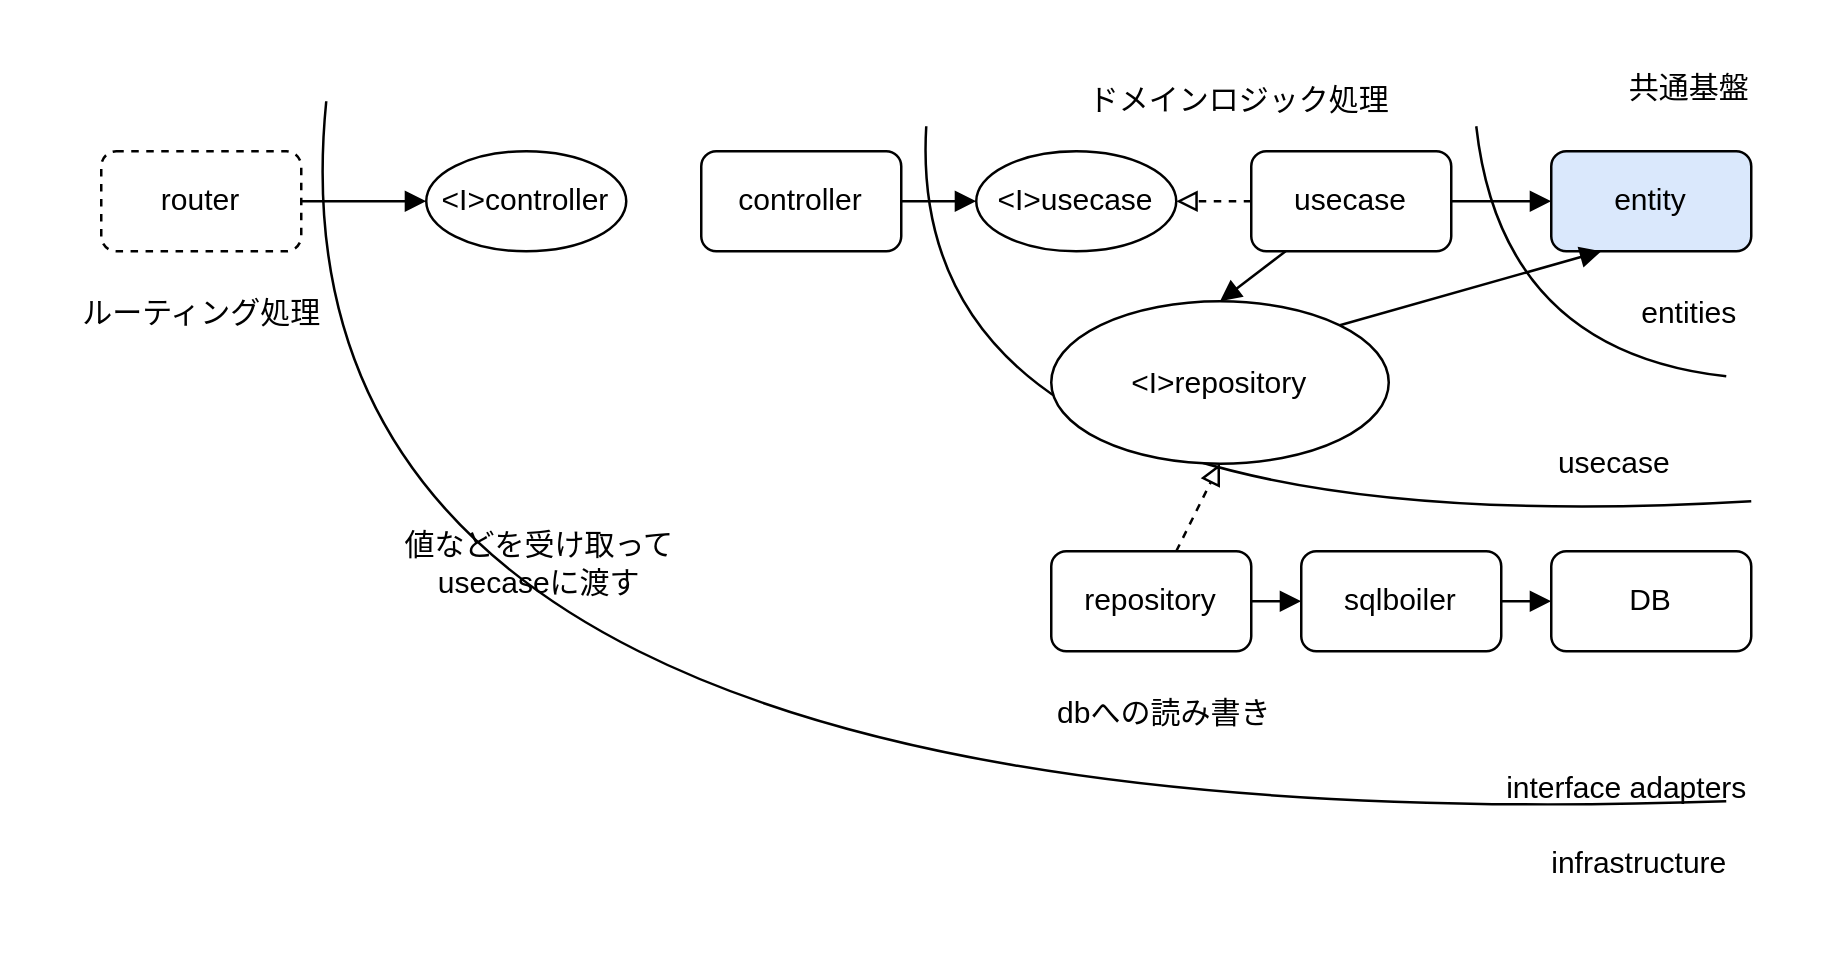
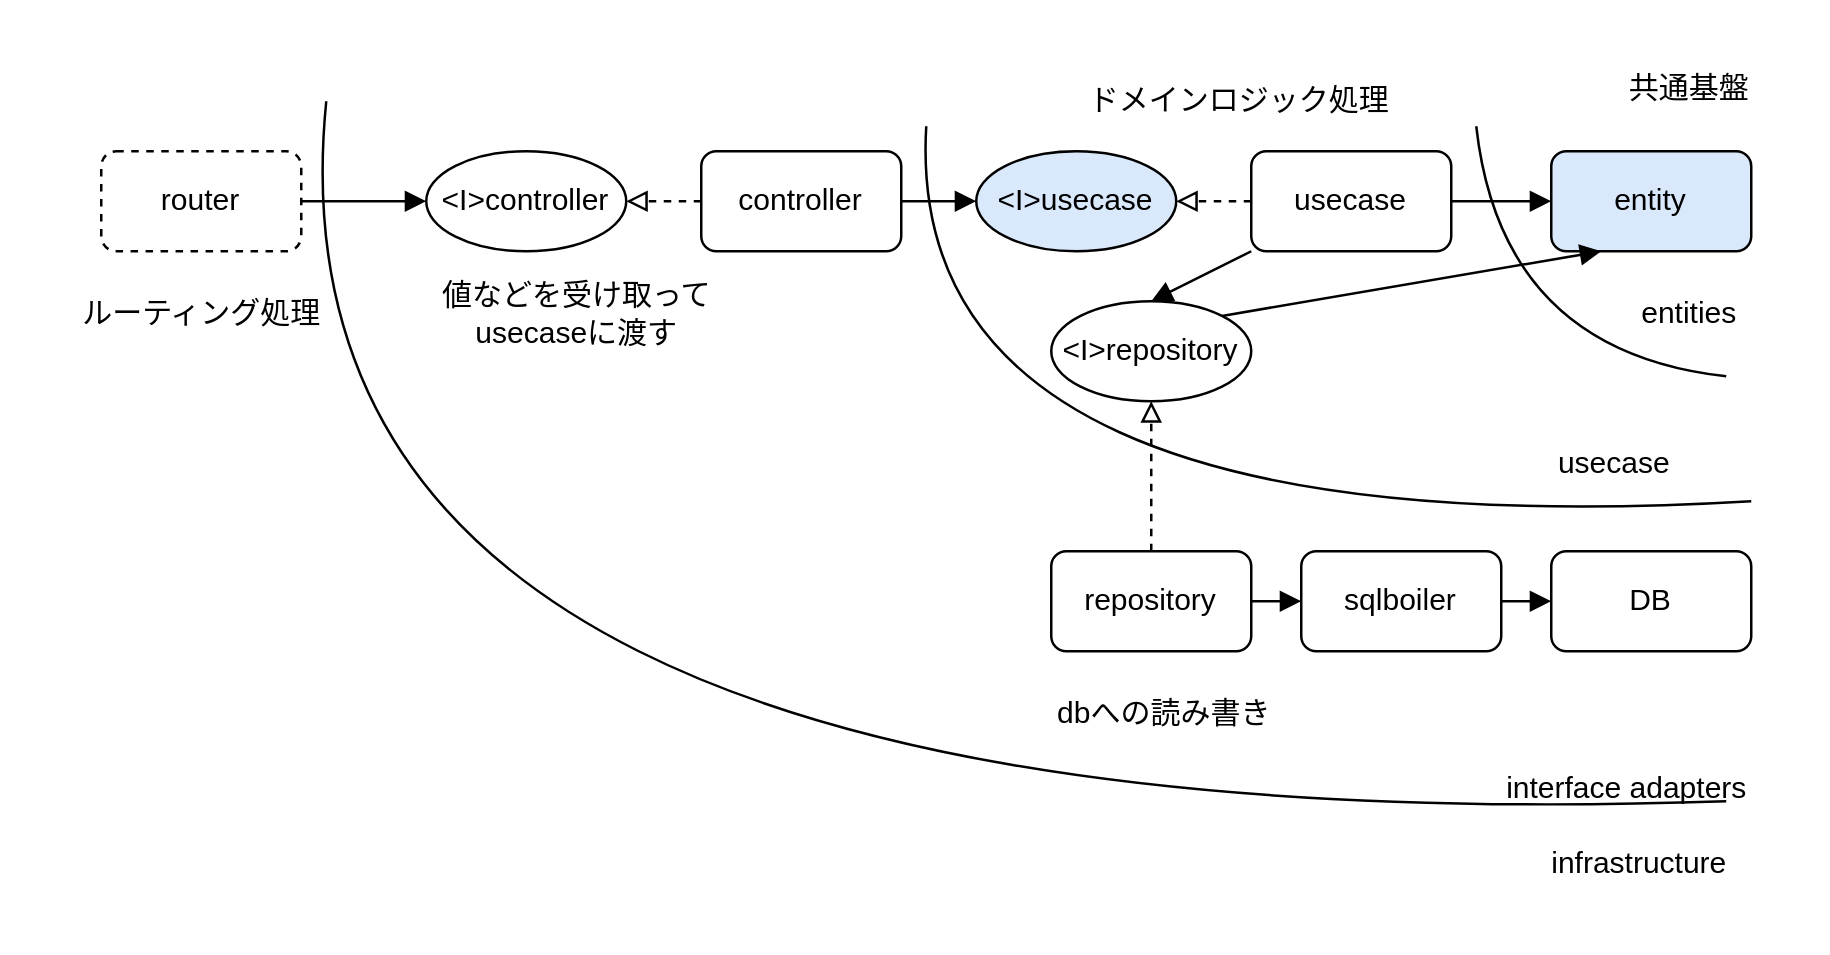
edge "controller" -> "<I>controller": added
node "<I>usecase": fillcolor #ffffff -> #dae8fc
node "<I>repository": size 338x163 -> 200x100
node "値などを受け取って usecaseに渡す": moved (539, 564) -> (576, 314)
